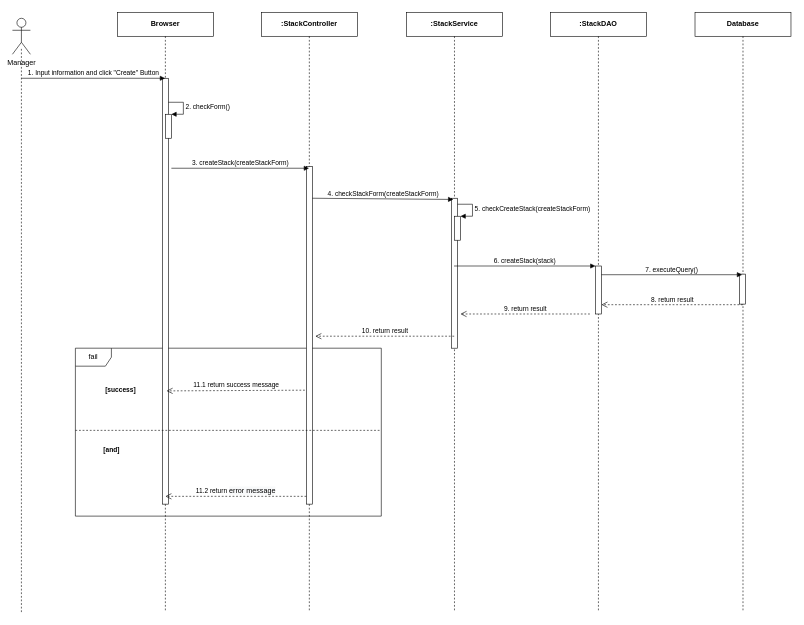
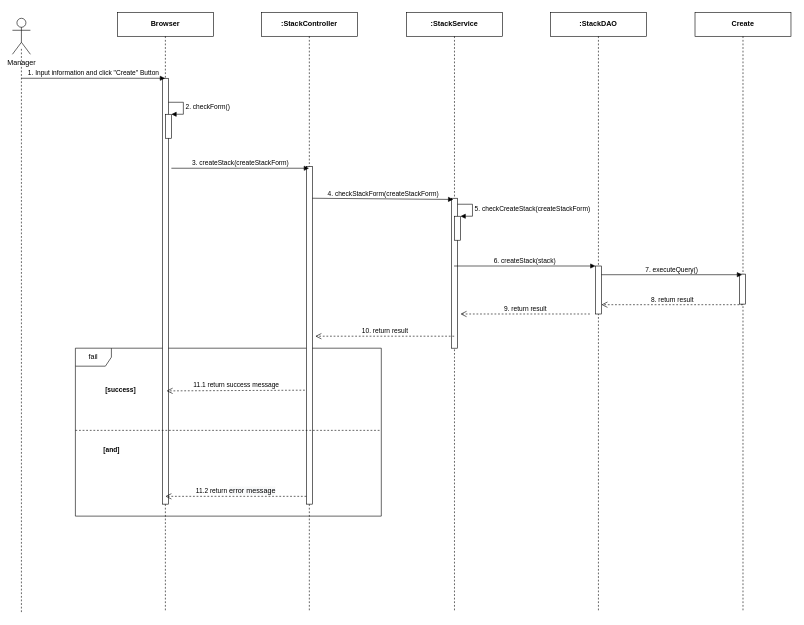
node "Database": label "Database" -> "Create"
